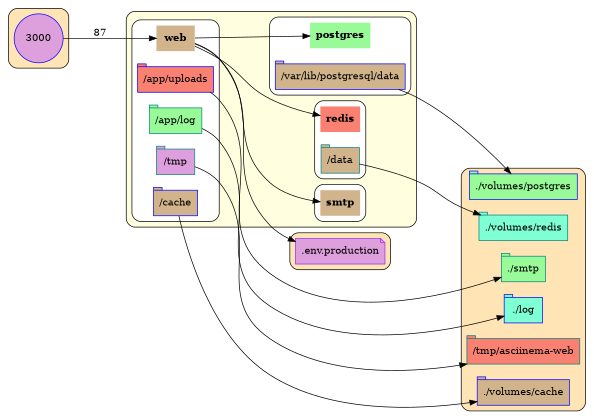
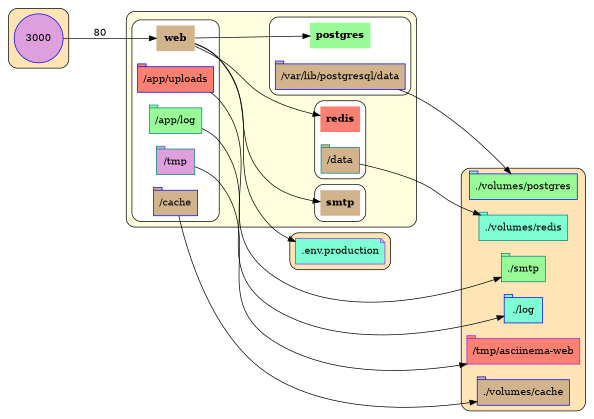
edge "3000" -> "web": label "87" -> "80"
node ".env.production": fillcolor plum -> aquamarine
node "/tmp/asciinema-web": color teal -> purple
